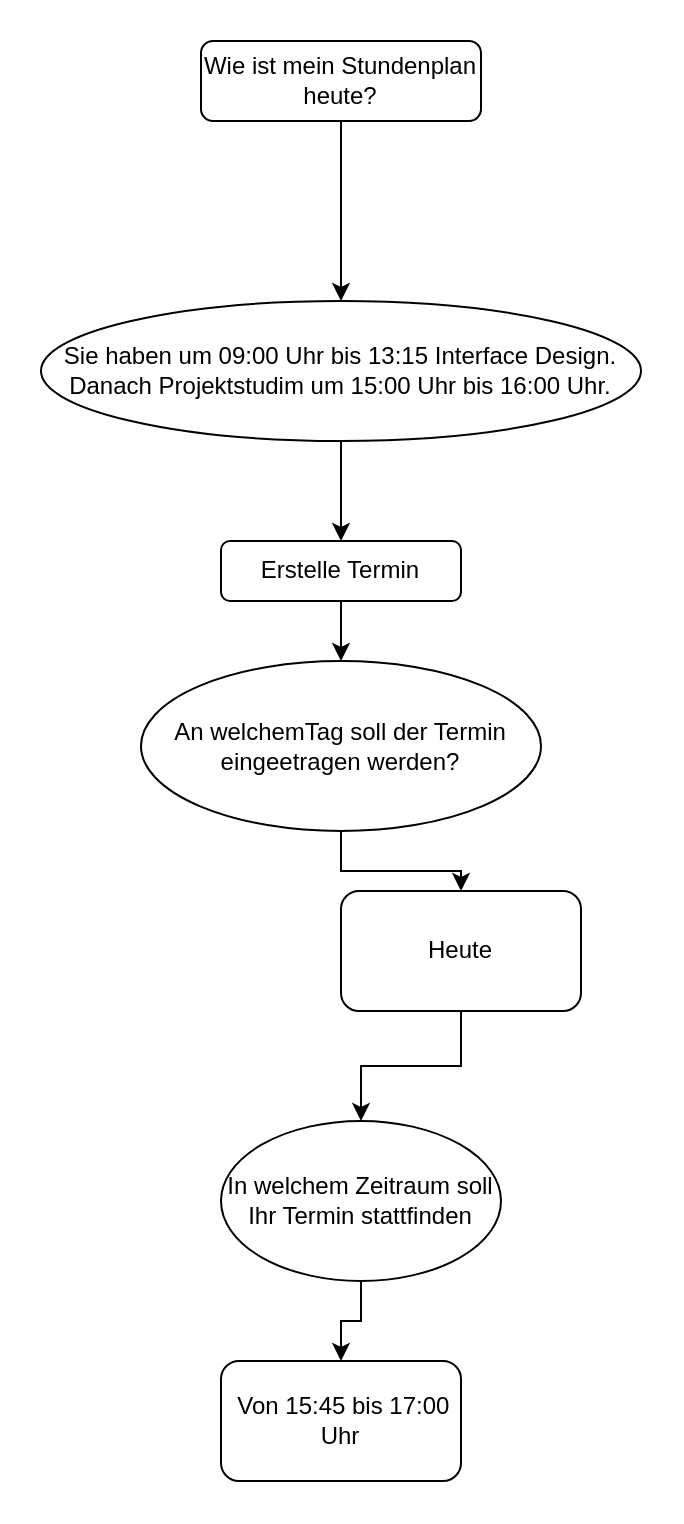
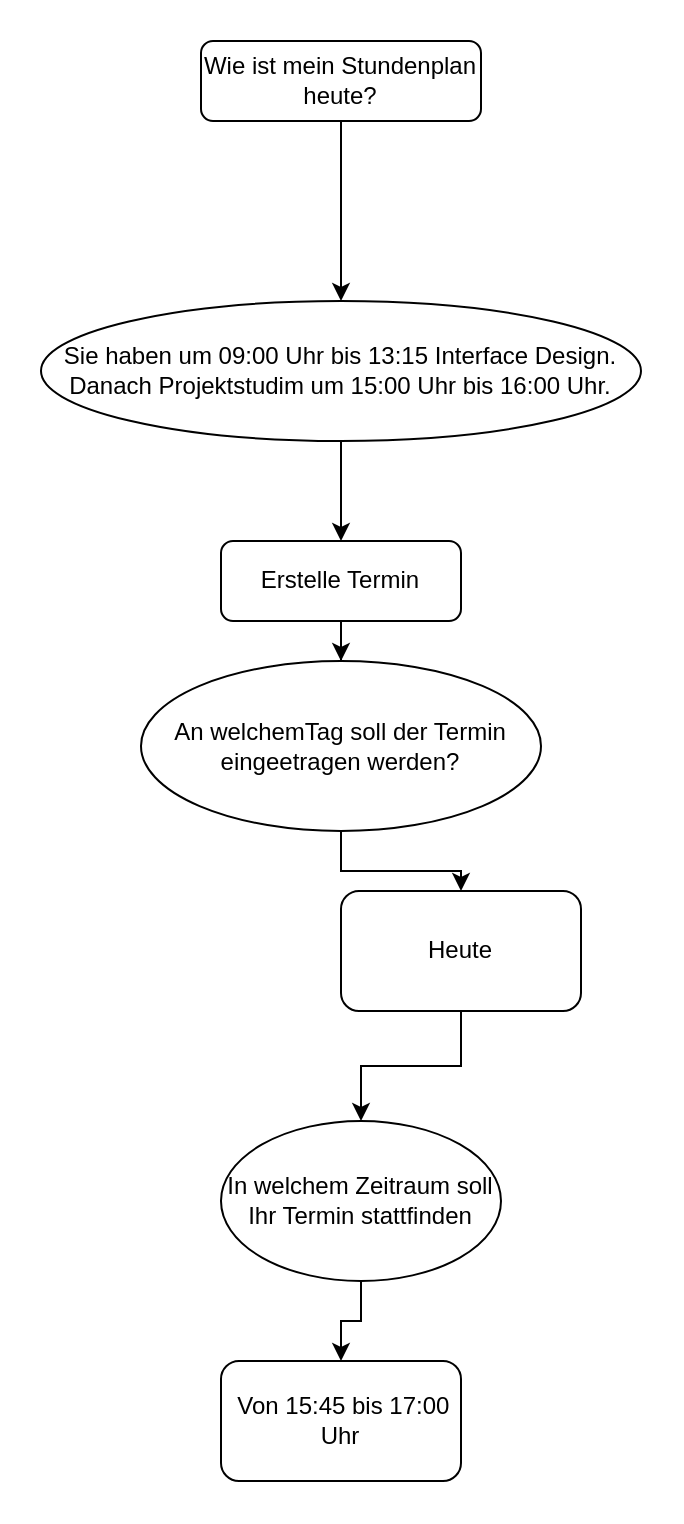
node "Erstelle Termin": size 240x60 -> 240x80
